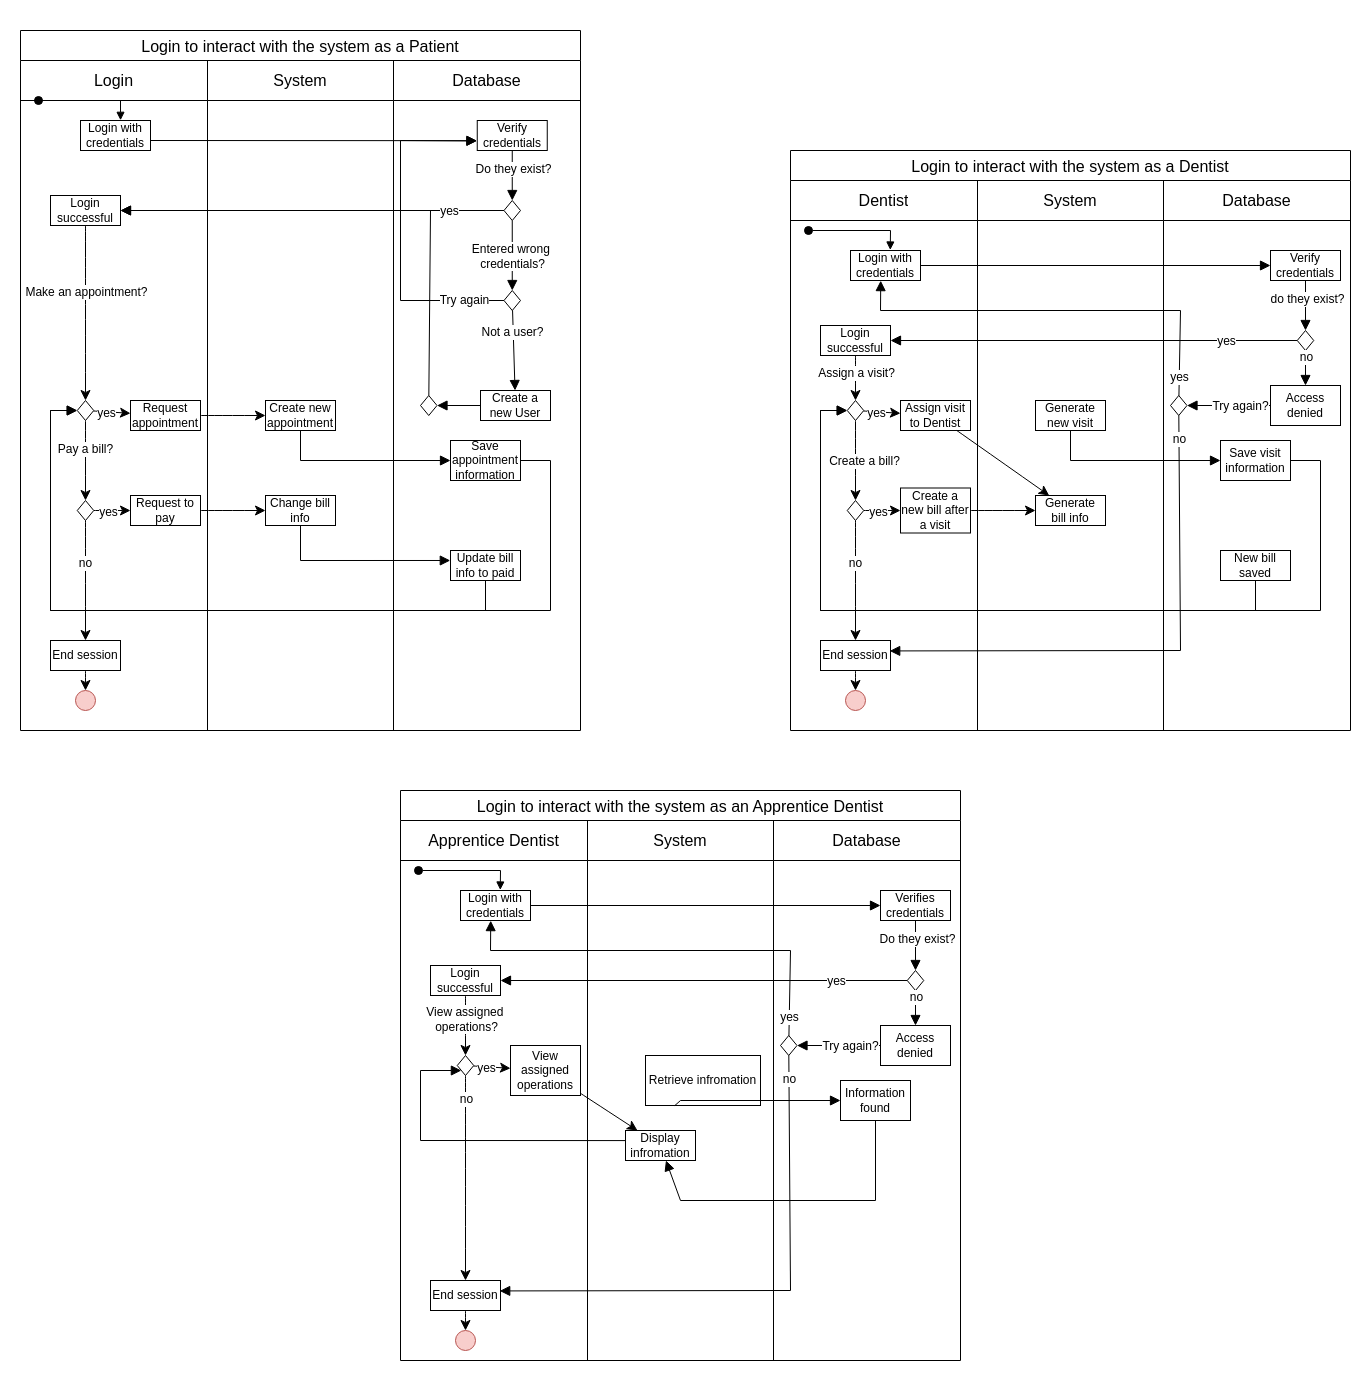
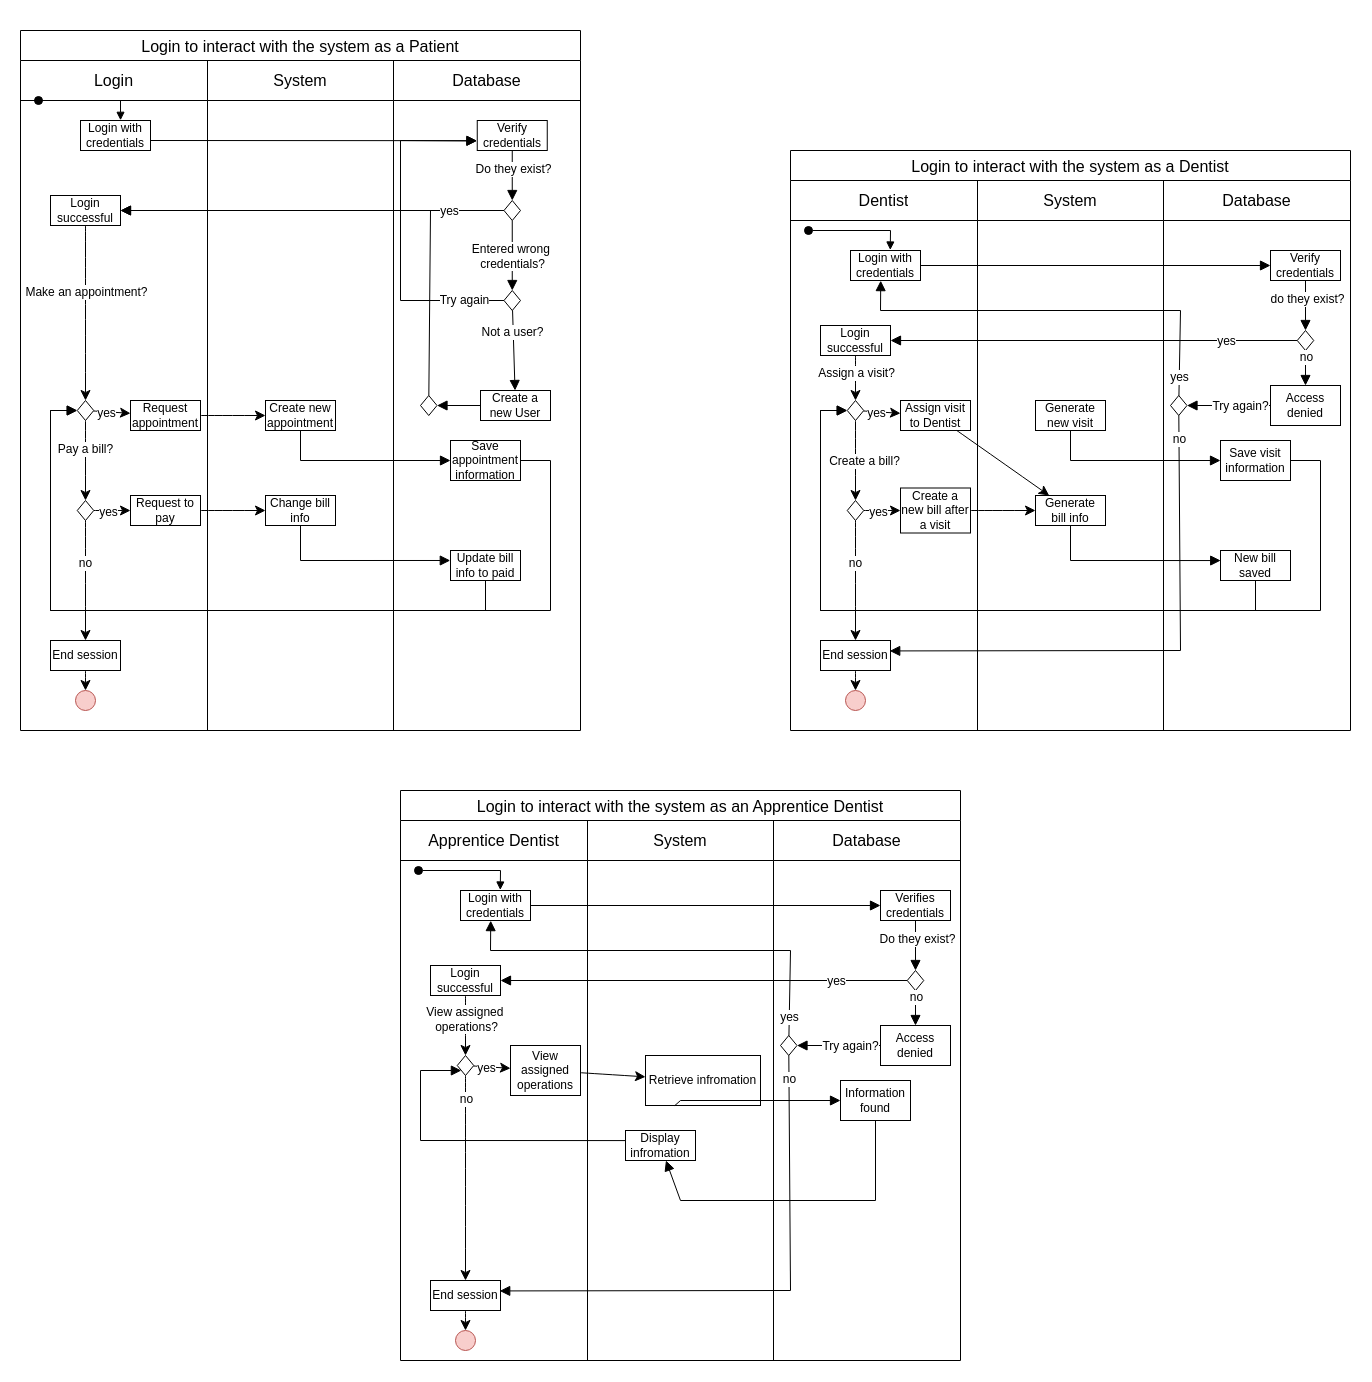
edge "Generate bill info" -> "New bill saved": added
edge "View assigned operations" -> "Display infromation": now "View assigned operations" -> "Retrieve infromation"
